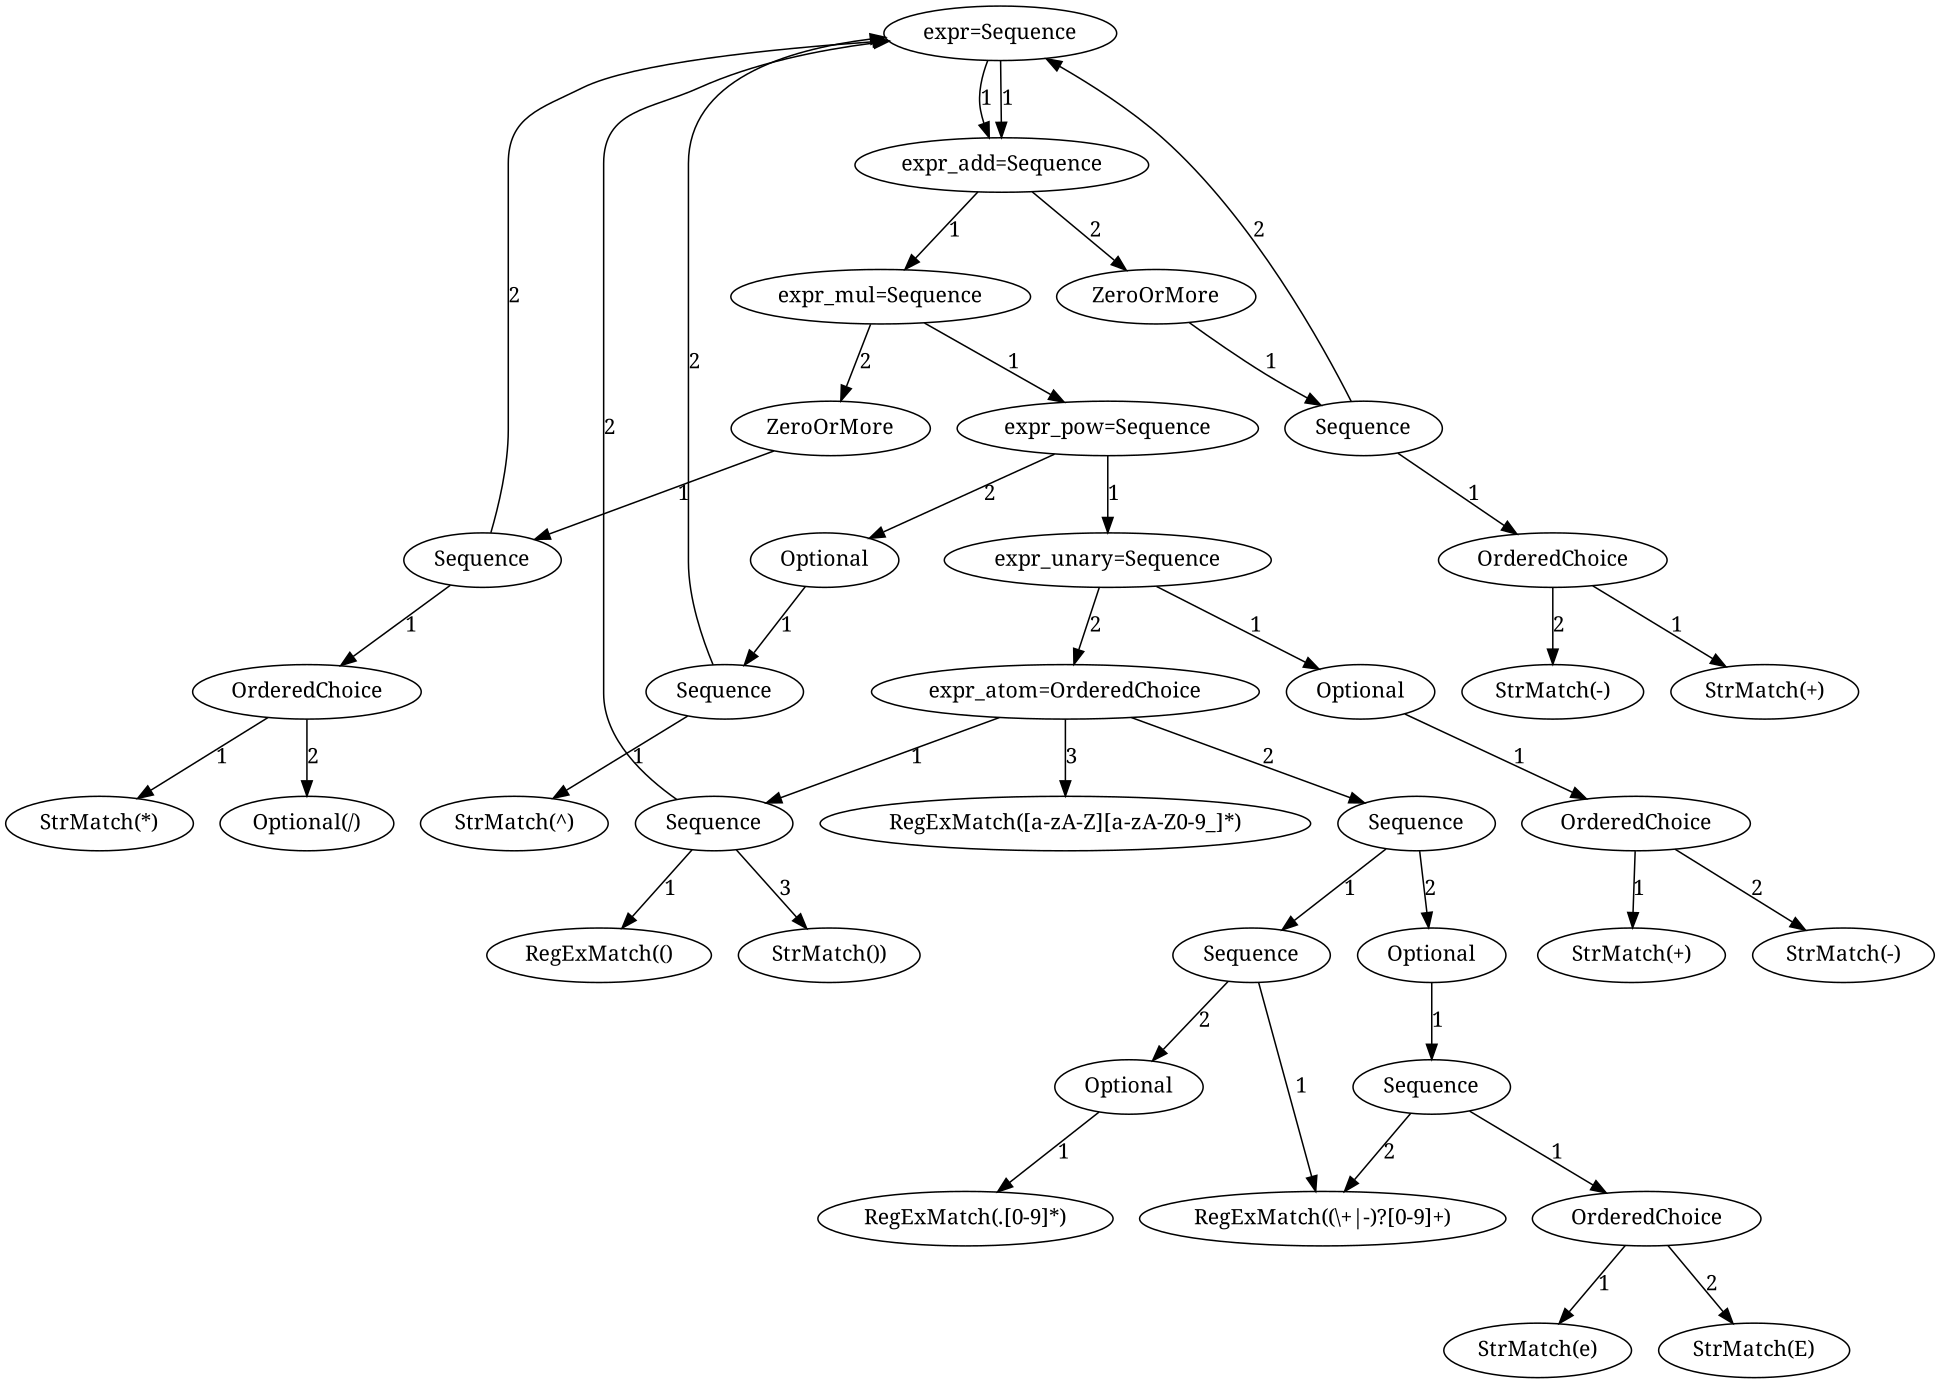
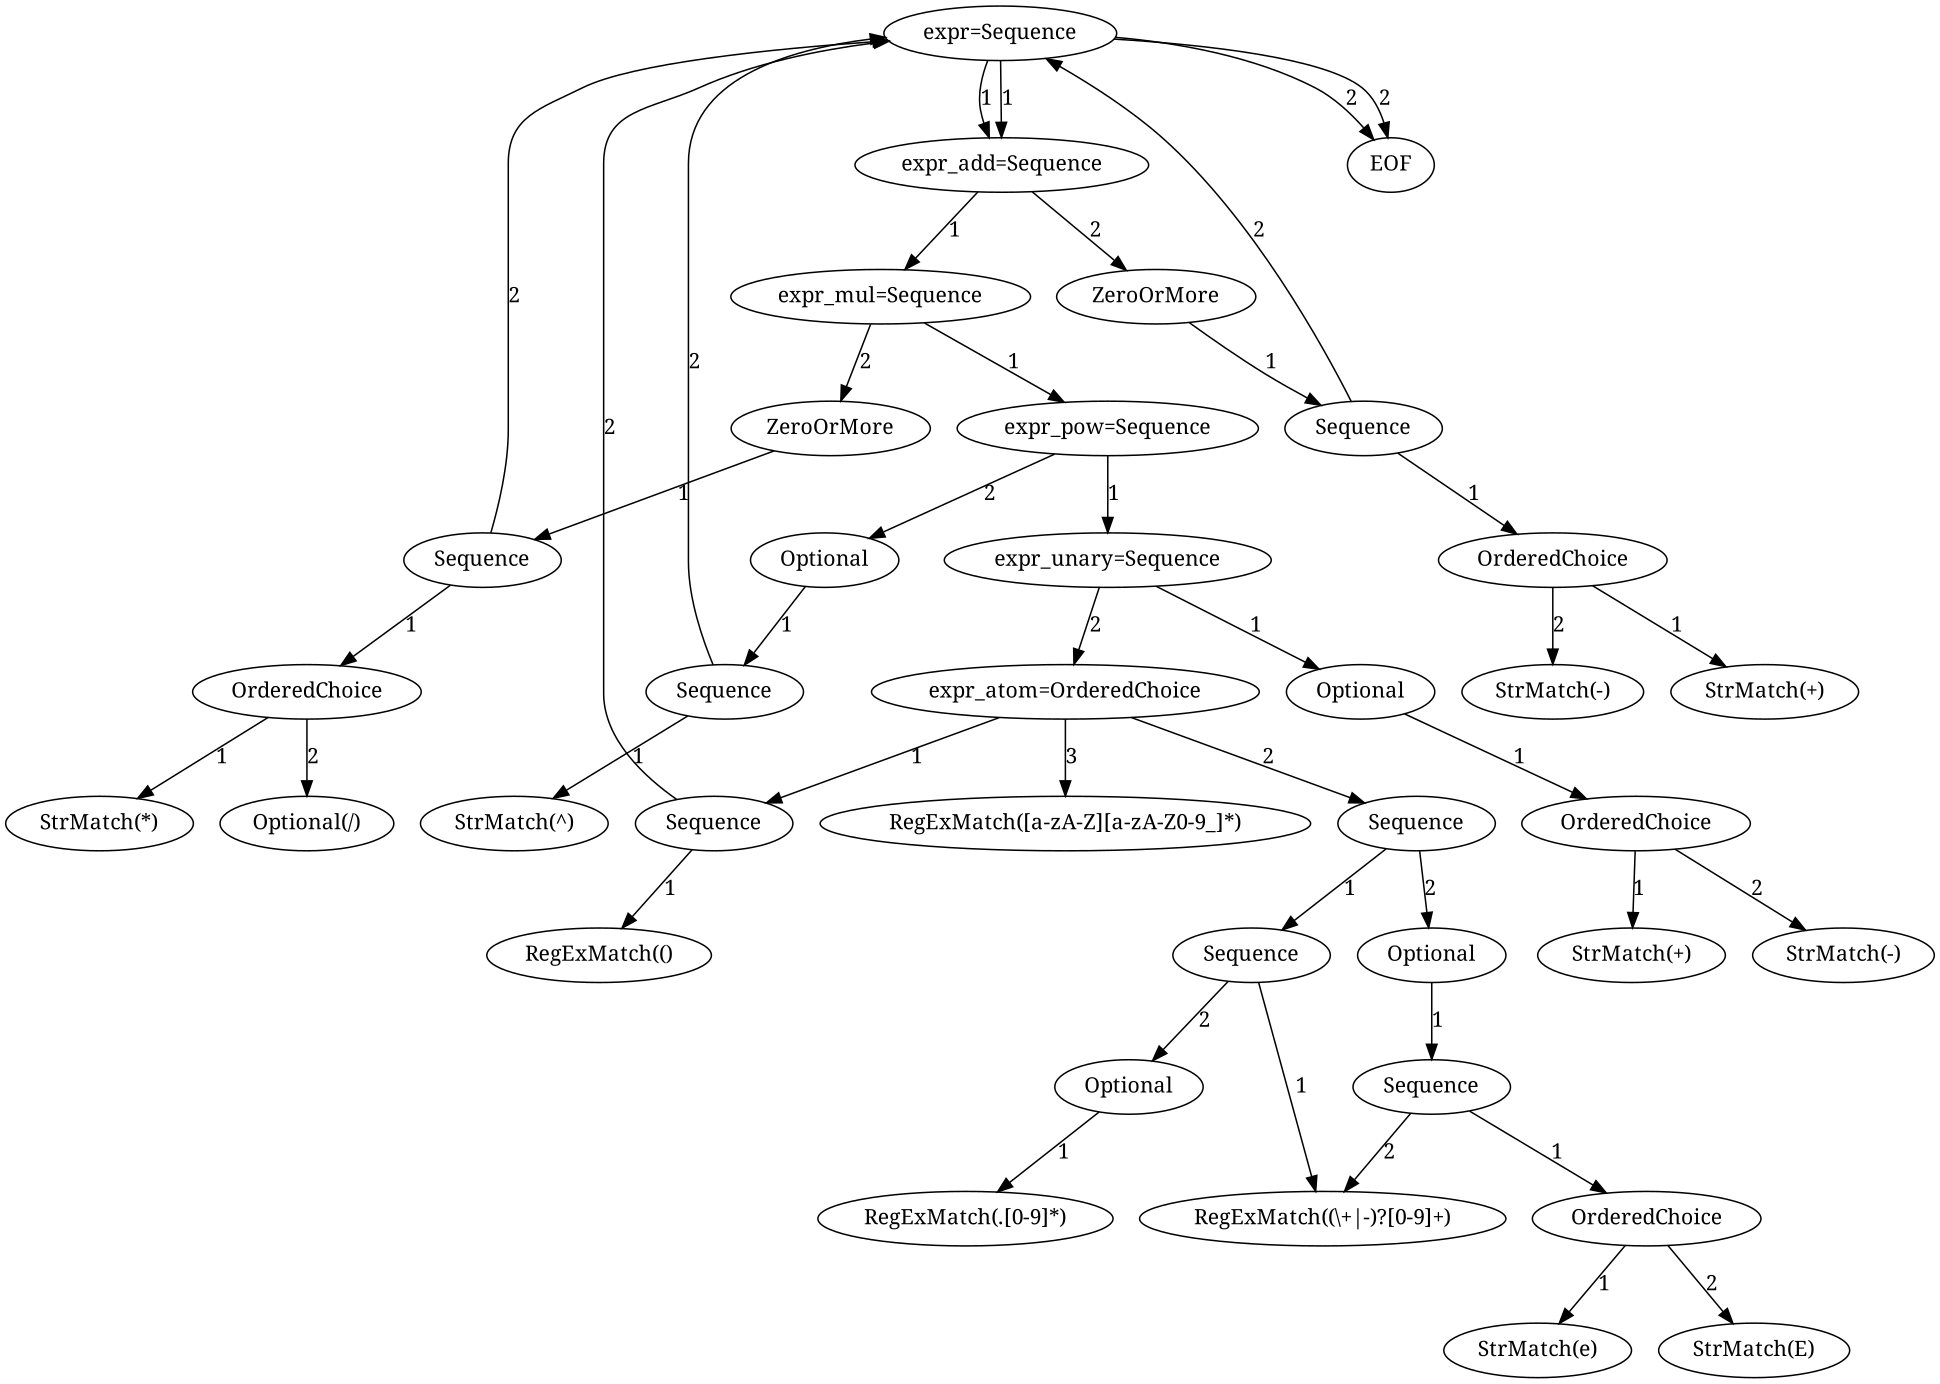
node "EOF": added
node "StrMatch())": removed
